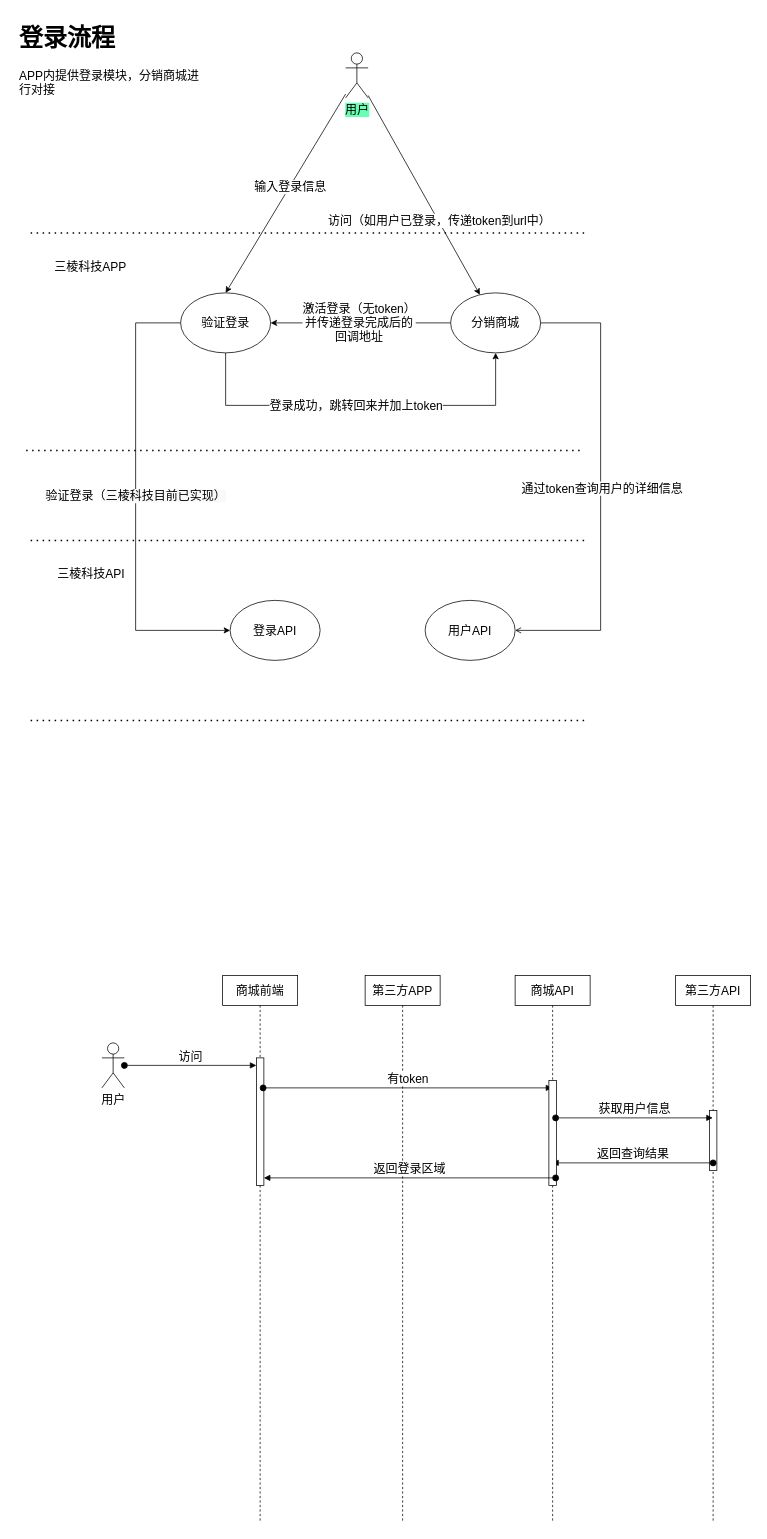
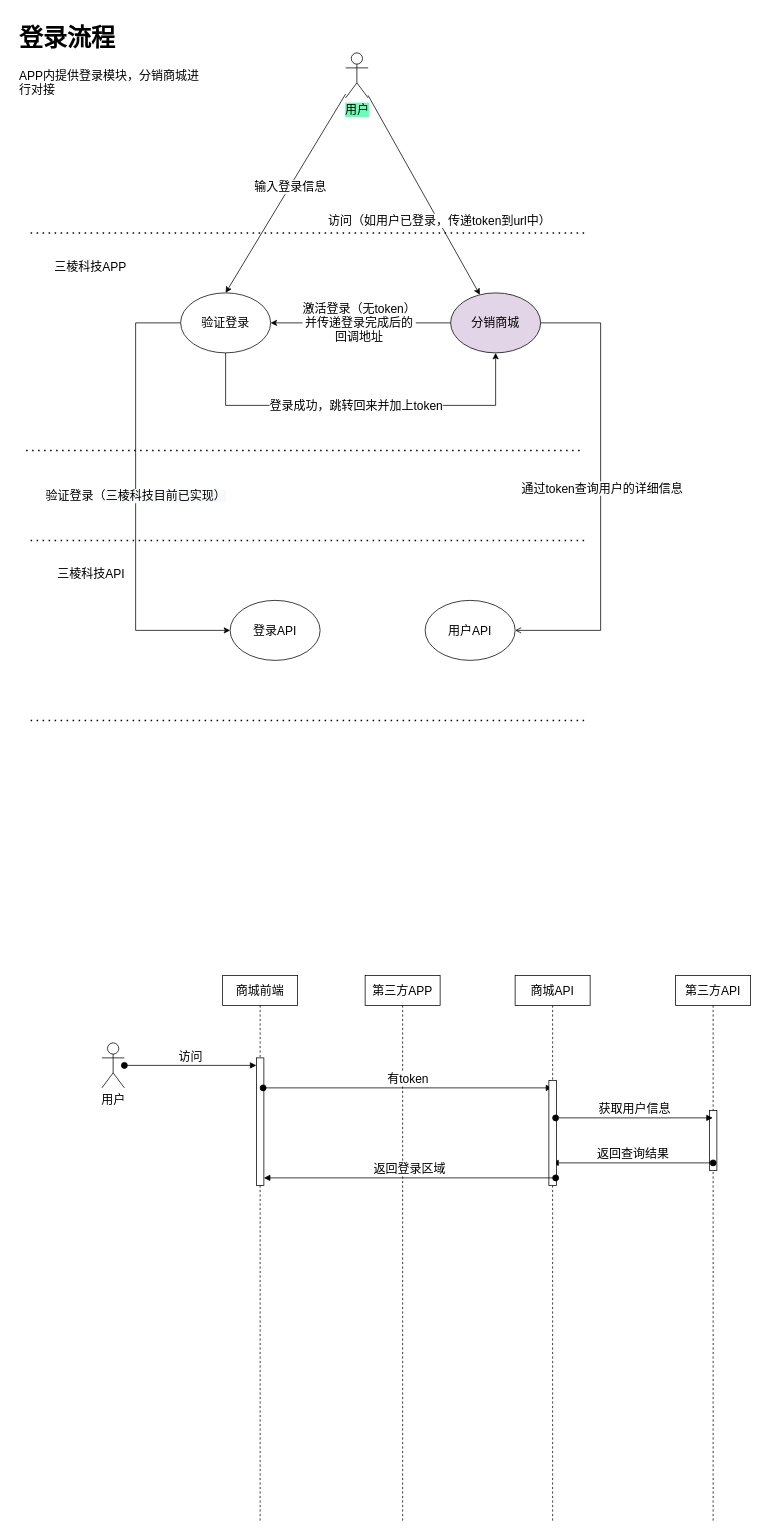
node "分销商城": fillcolor #ffffff -> #e1d5e7
